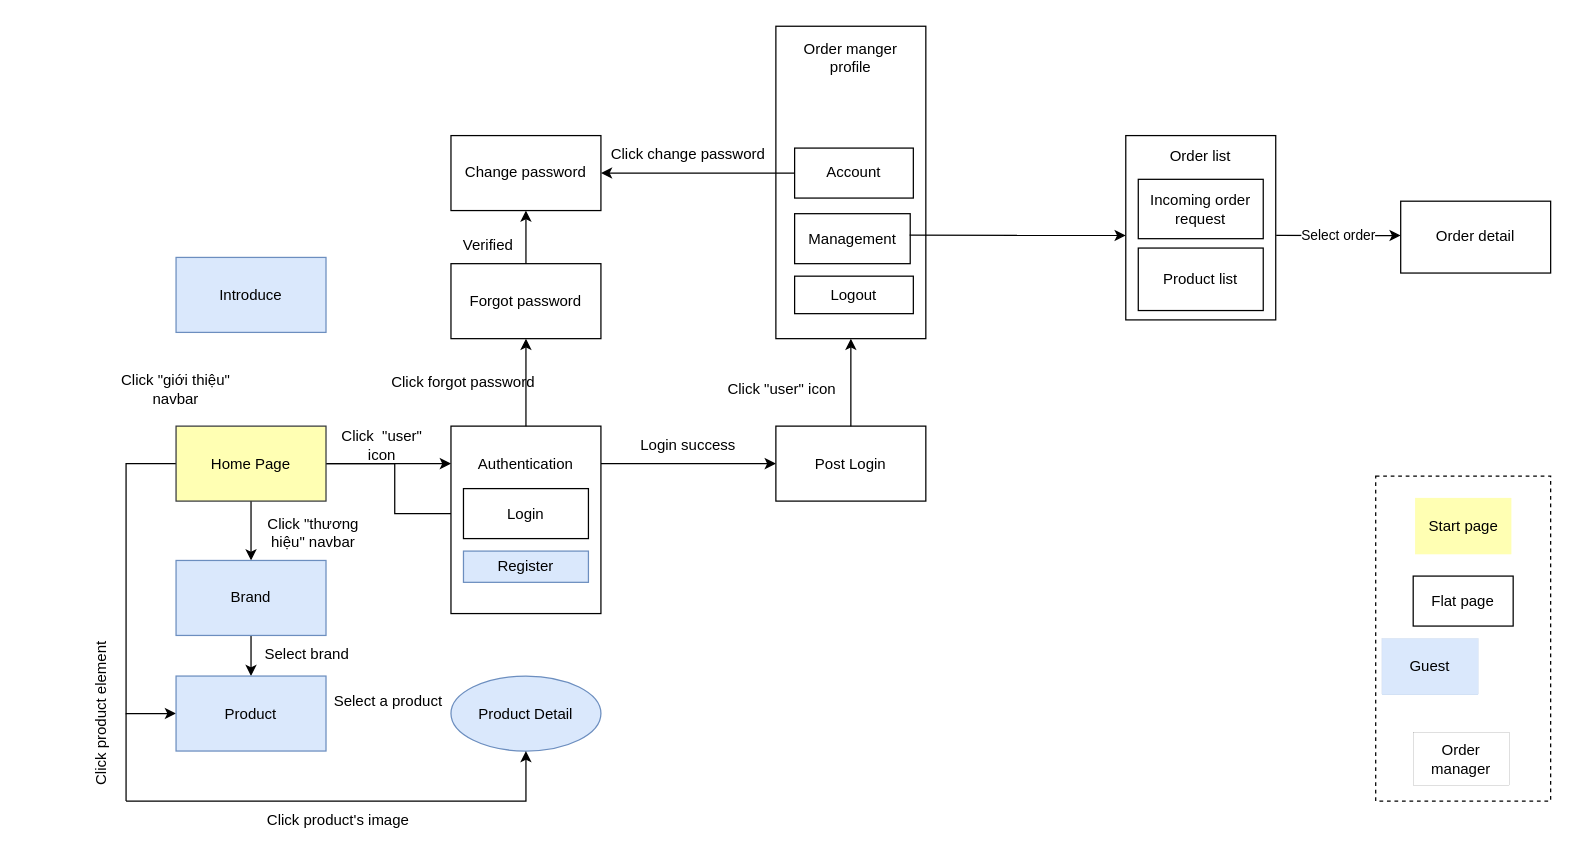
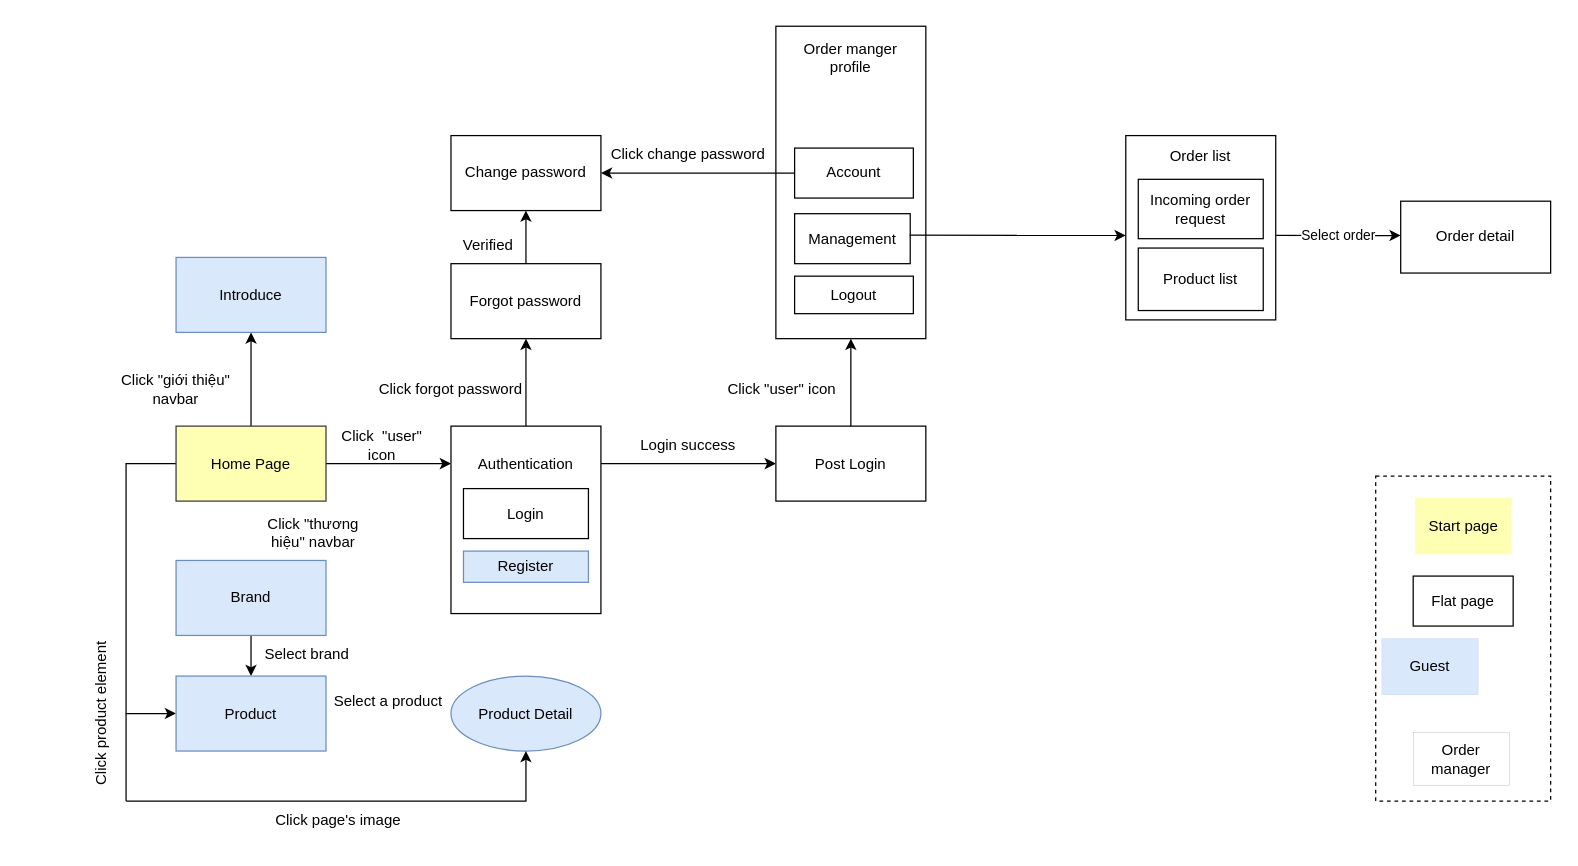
node "Click forgot password": moved (463, 383) -> (451, 389)
edge "Home Page" -> "Login": now "Home Page" -> "Introduce"
edge "Home Page" -> "Brand": removed
node "Click product's image": label "Click product's image" -> "Click page's image"
